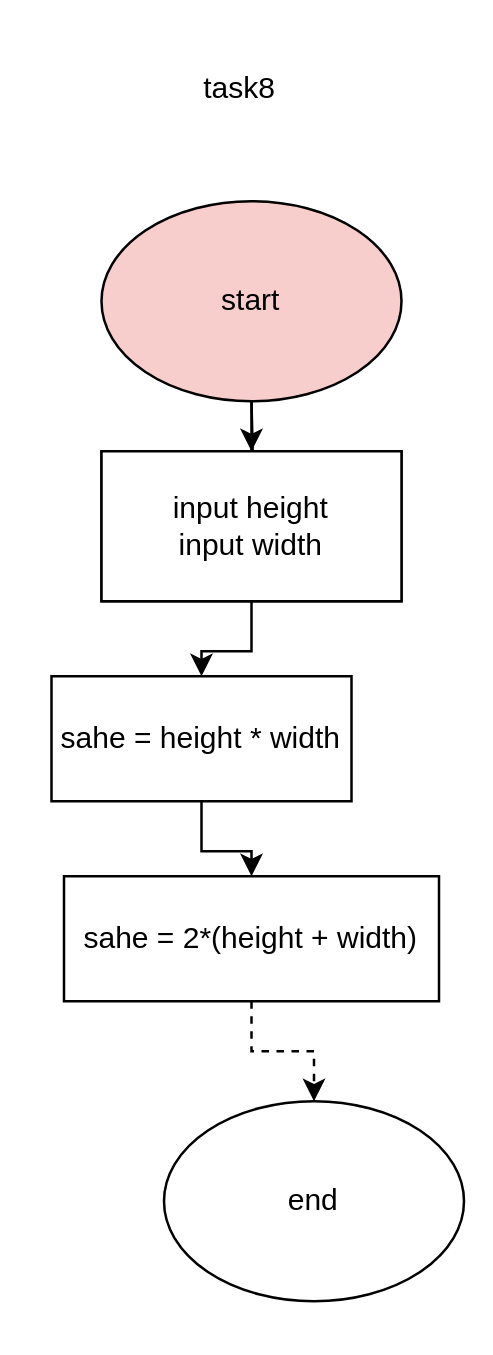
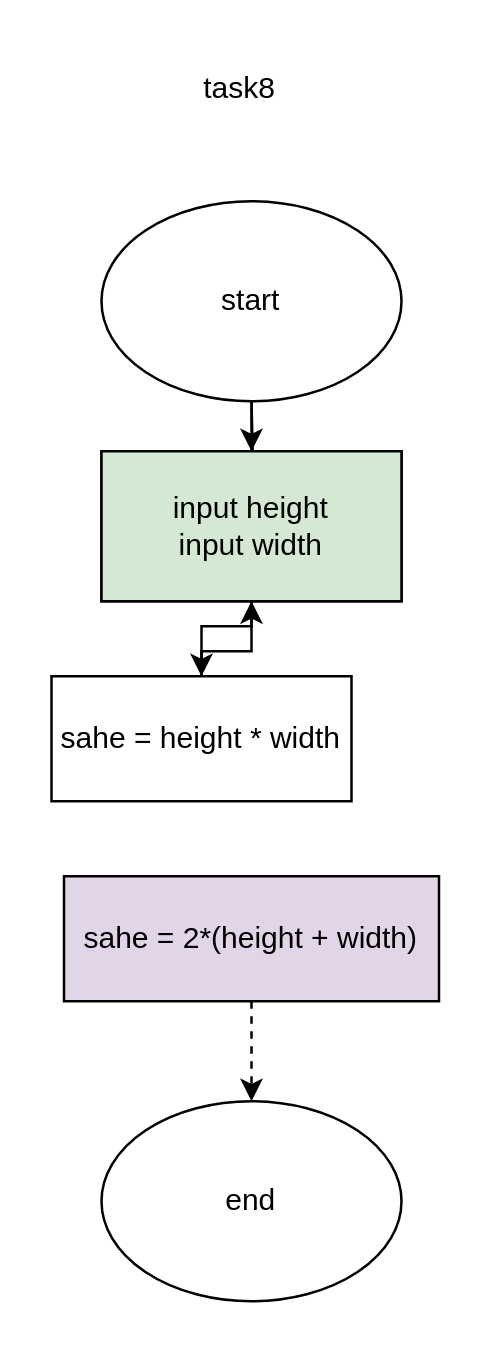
node "start": fillcolor #f8cecc -> #ffffff
node "input height input width": fillcolor #ffffff -> #d5e8d4
edge "sahe = height * width" -> "sahe = 2*(height + width)": now "sahe = height * width" -> "input height input width"
node "sahe = 2*(height + width)": fillcolor #ffffff -> #e1d5e7
node "end": moved (314, 1201) -> (251, 1201)
